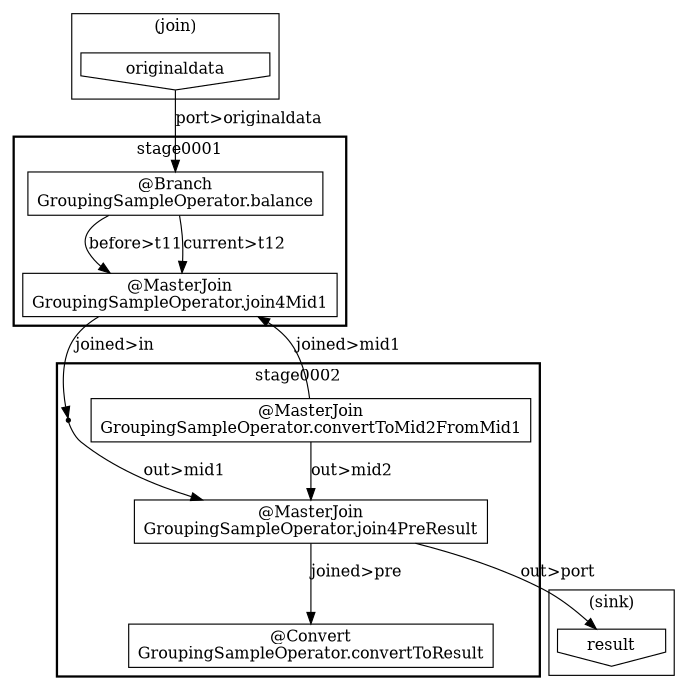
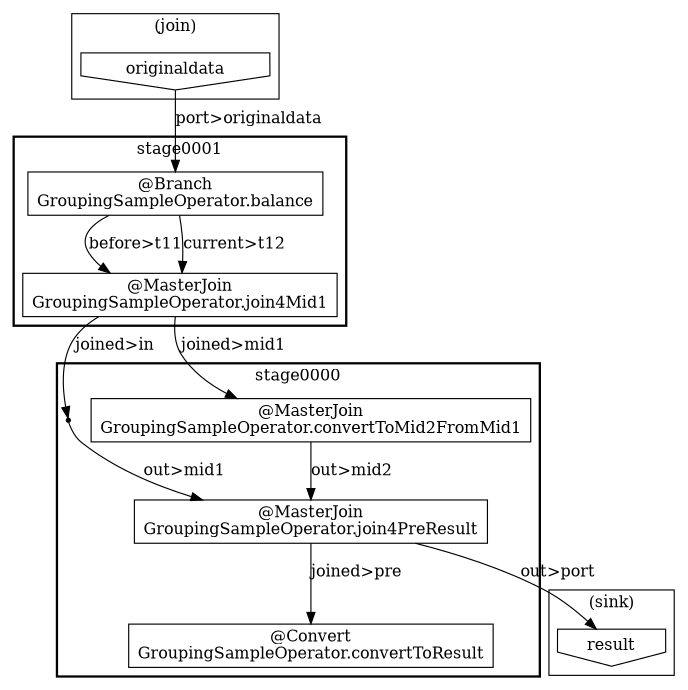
edge "@MasterJoin GroupingSampleOperator.convertToMid2FromMid1" -> "@MasterJoin GroupingSampleOperator.join4Mid1": reversed
cluster "stage0002": label "stage0002" -> "stage0000"
